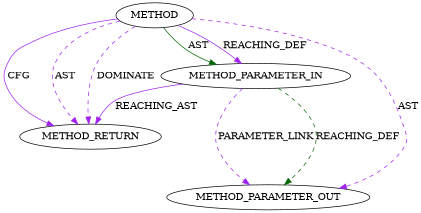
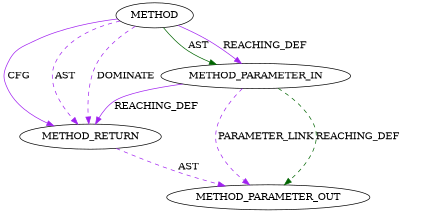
edge "METHOD" -> "METHOD_PARAMETER_OUT": now "METHOD_RETURN" -> "METHOD_PARAMETER_OUT"
edge "METHOD_PARAMETER_IN" -> "METHOD_RETURN": label "REACHING_AST" -> "REACHING_DEF"
